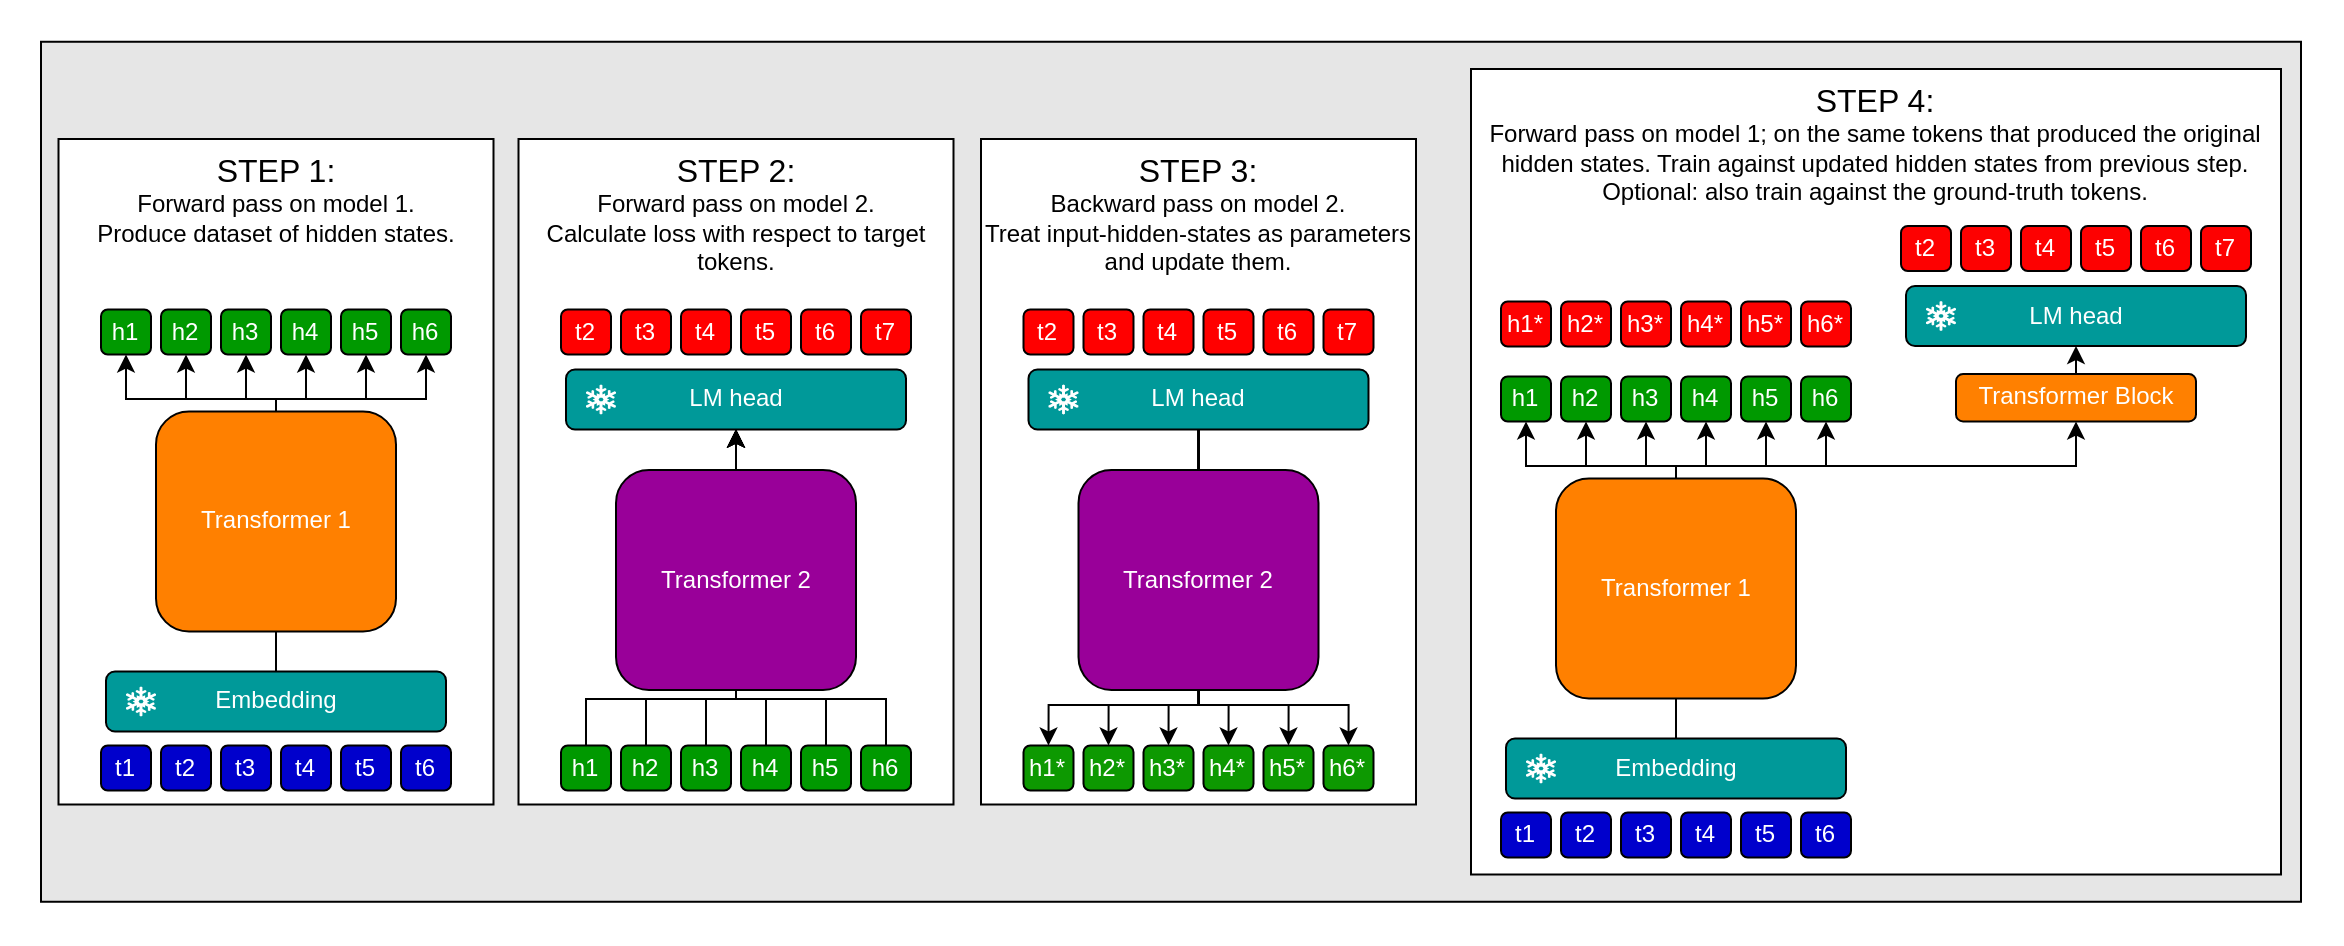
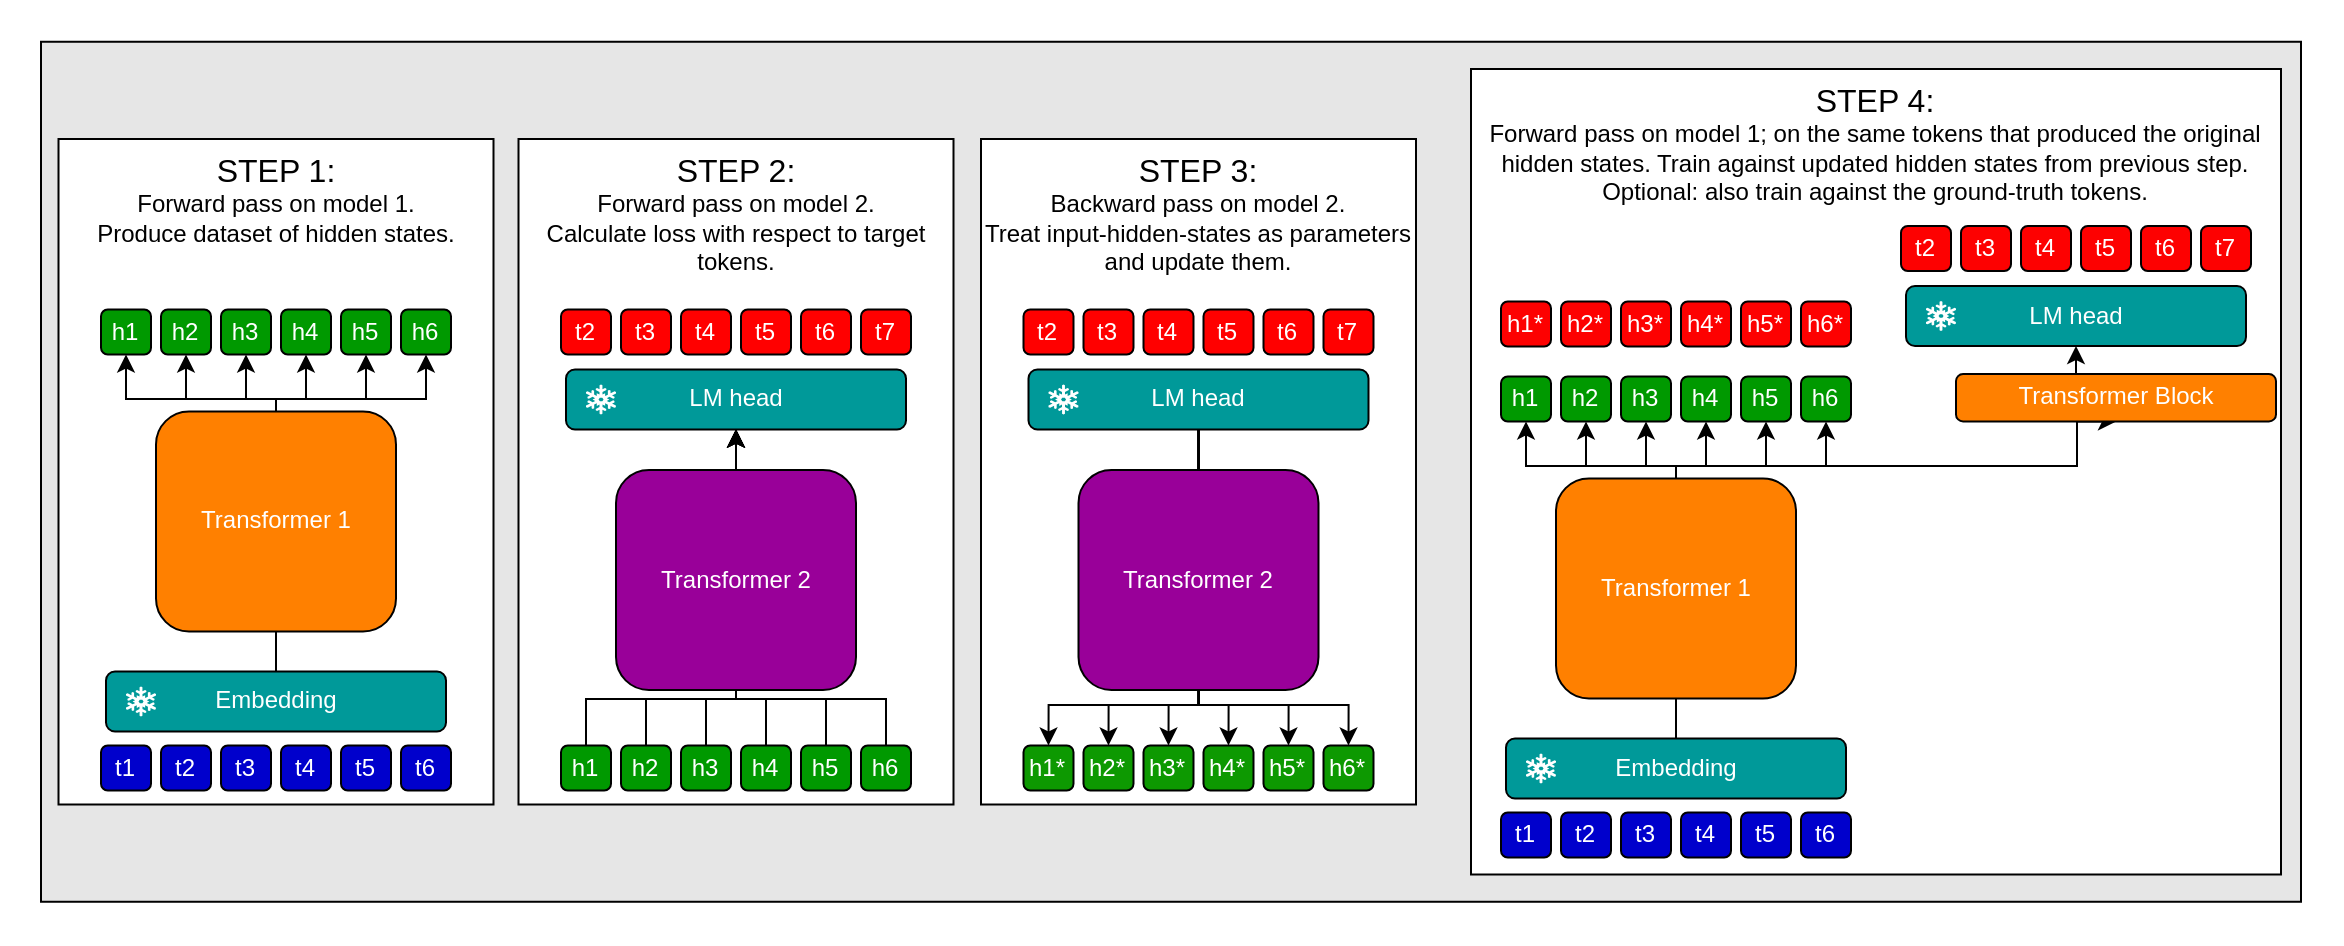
node "Transformer Block": size 240x48 -> 320x48
